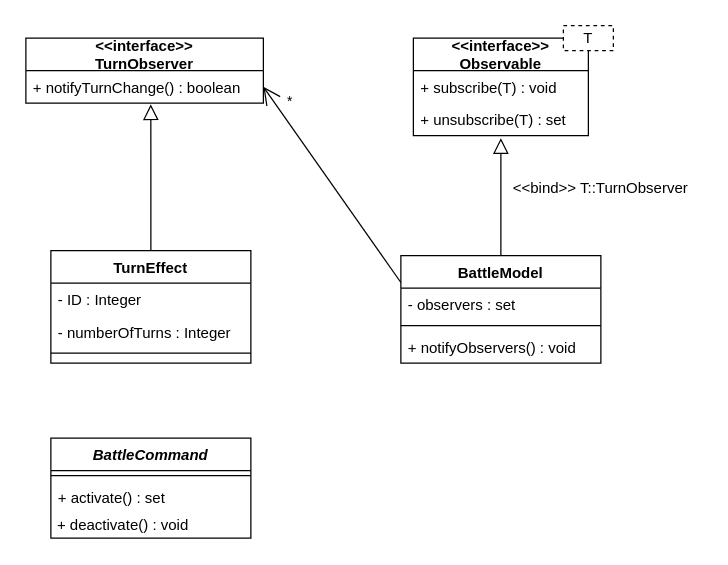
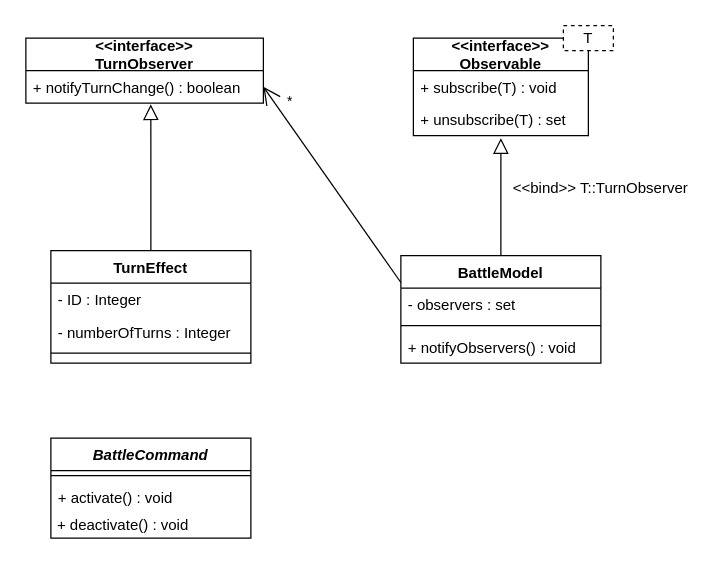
node "+ activate() : set": label "+ activate() : set" -> "+ activate() : void"
